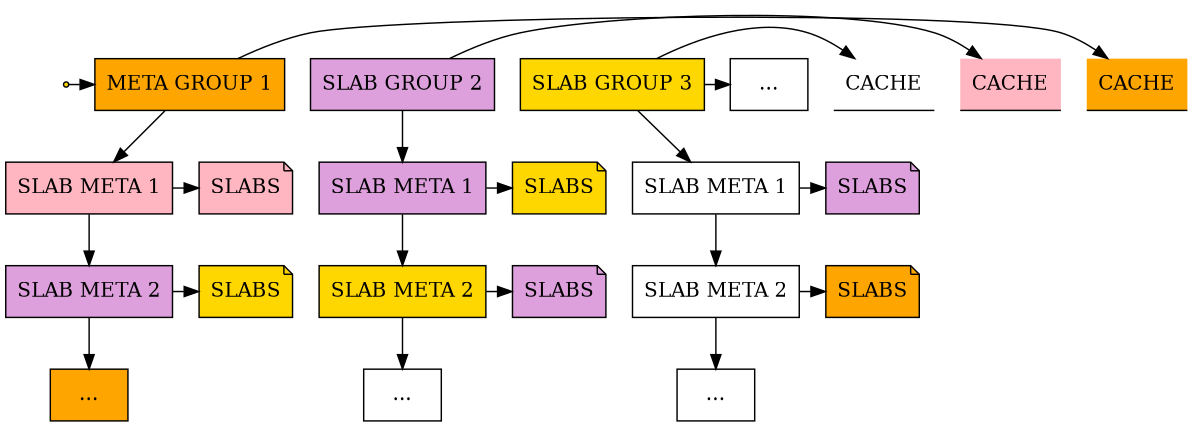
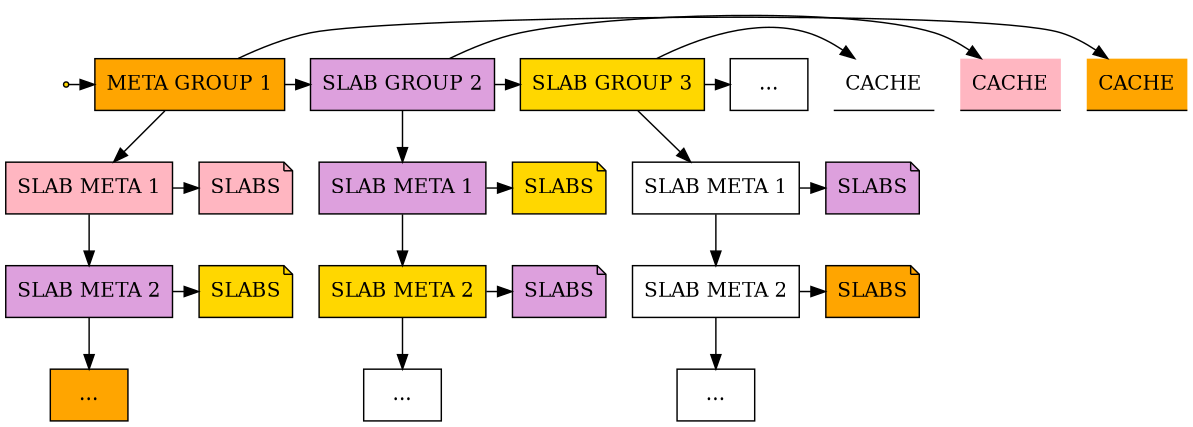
edge "META GROUP 1" -> "SLAB GROUP 2": added
edge "SLAB GROUP 2" -> "SLAB GROUP 3": added
